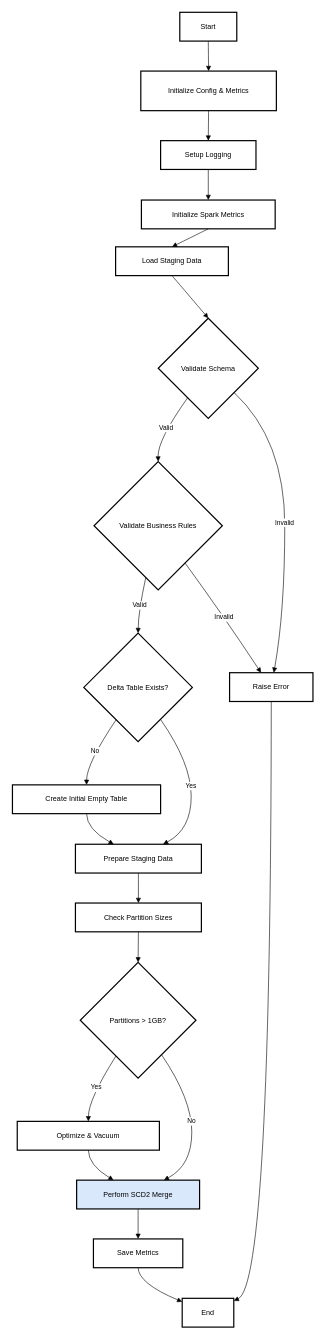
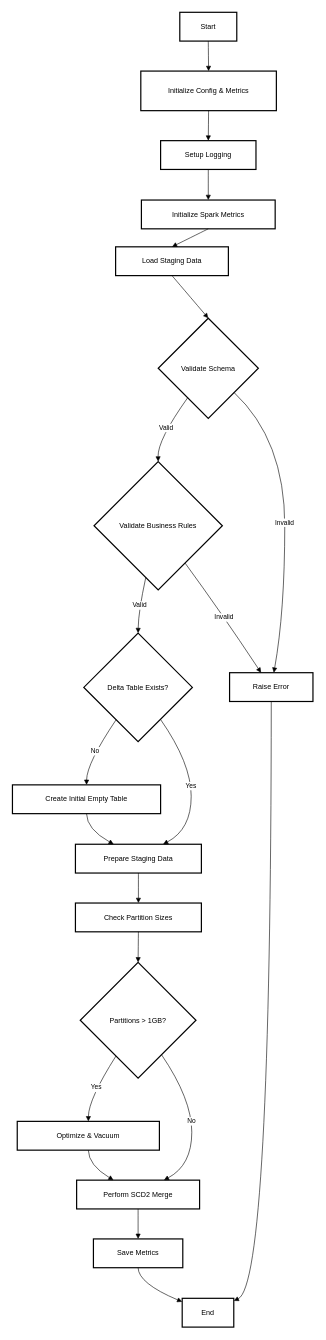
node "Perform SCD2 Merge": fillcolor #dae8fc -> #ffffff
